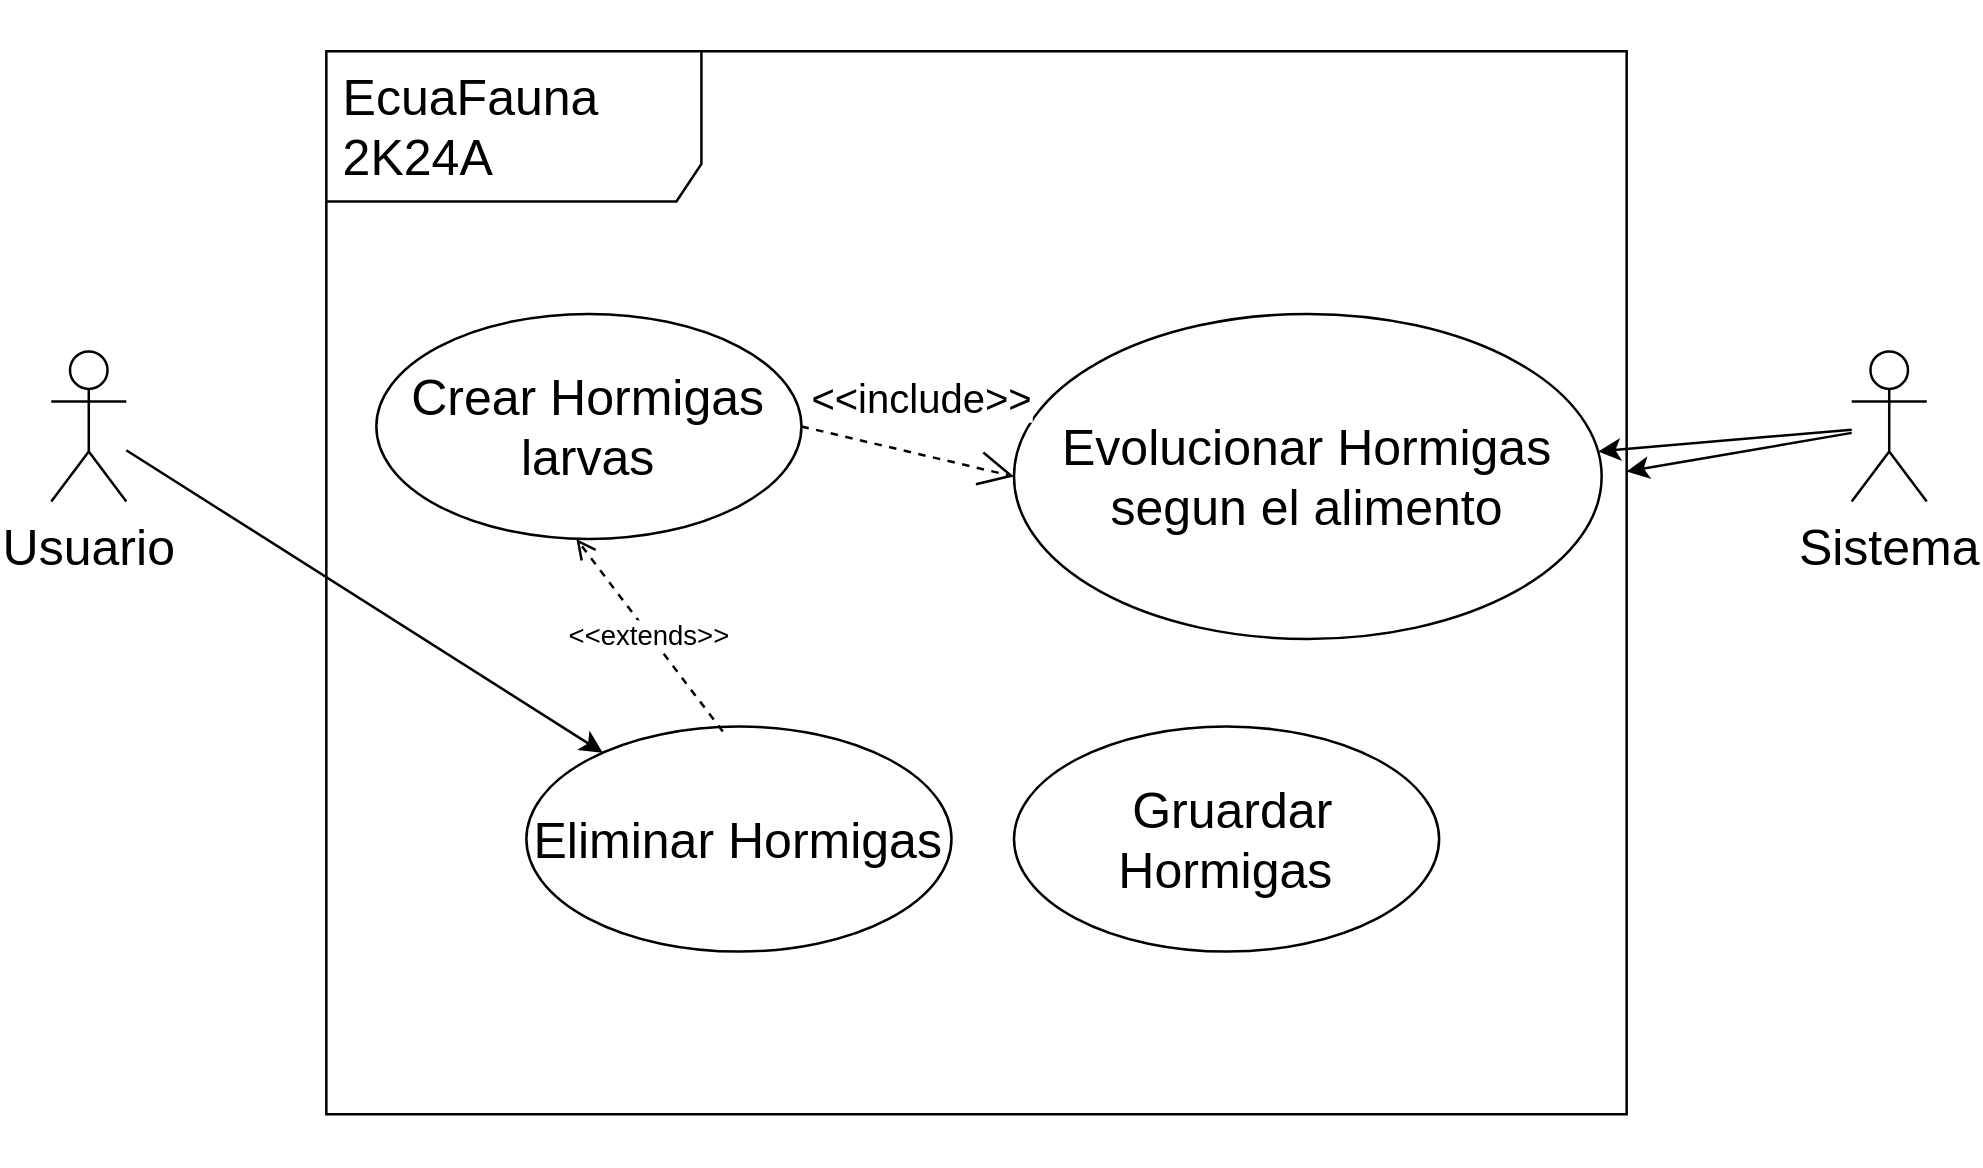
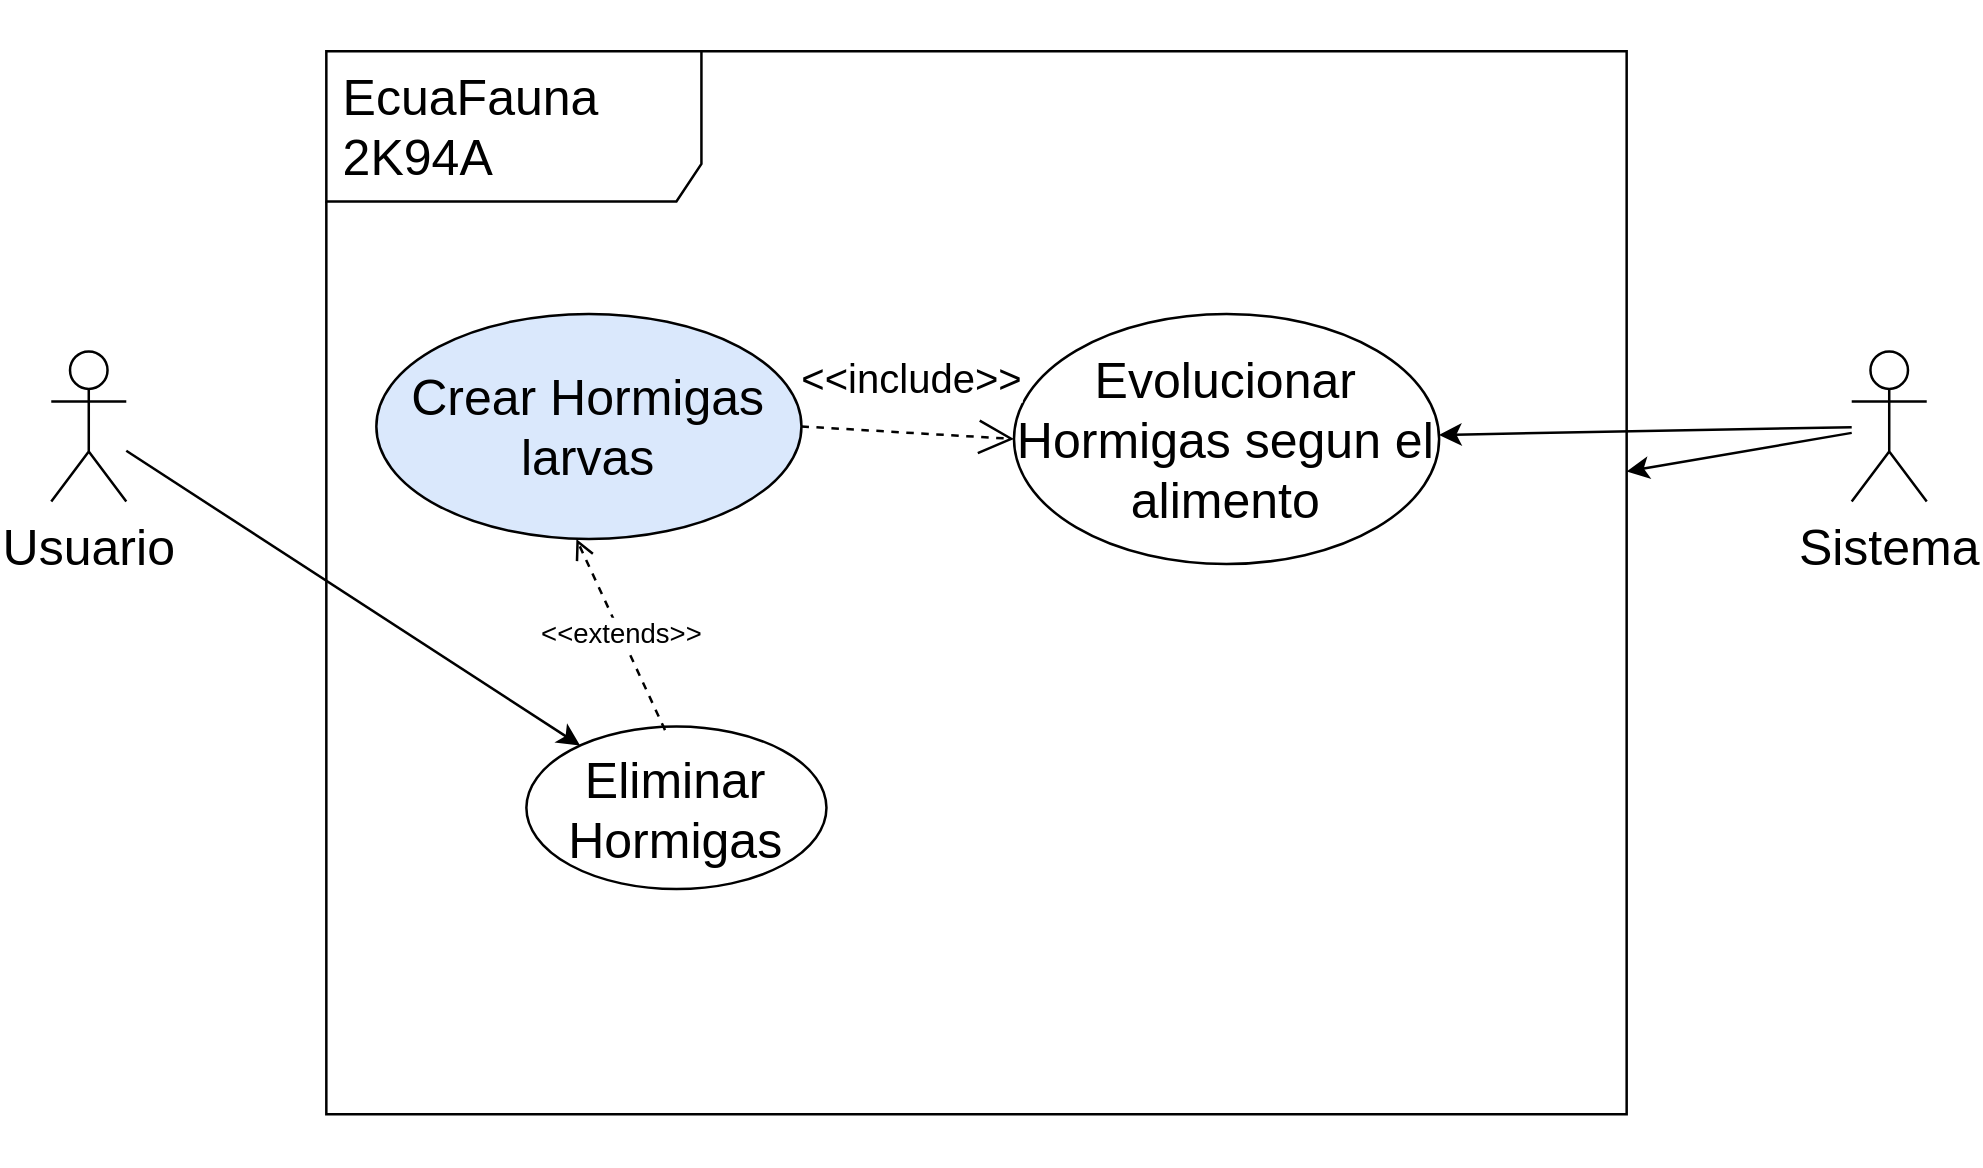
node "EcuaFauna 2K24A": label "EcuaFauna 2K24A" -> "EcuaFauna 2K94A"
node "Crear Hormigas larvas": fillcolor #ffffff -> #dae8fc
node "Evolucionar Hormigas segun el alimento": size 588x325 -> 425x250
node "Eliminar Hormigas": size 425x225 -> 300x163
node "Gruardar Hormigas": removed
